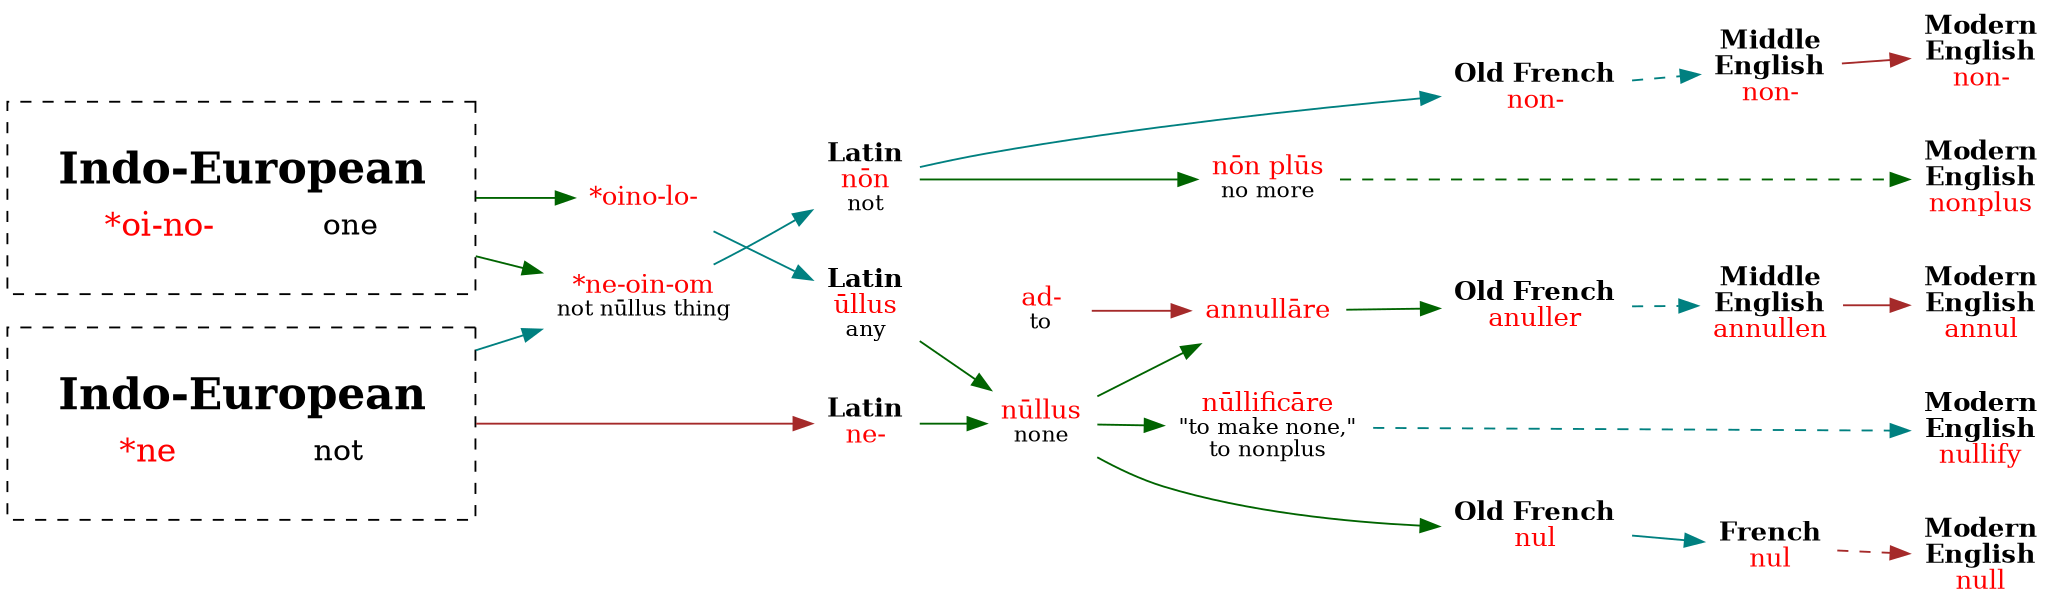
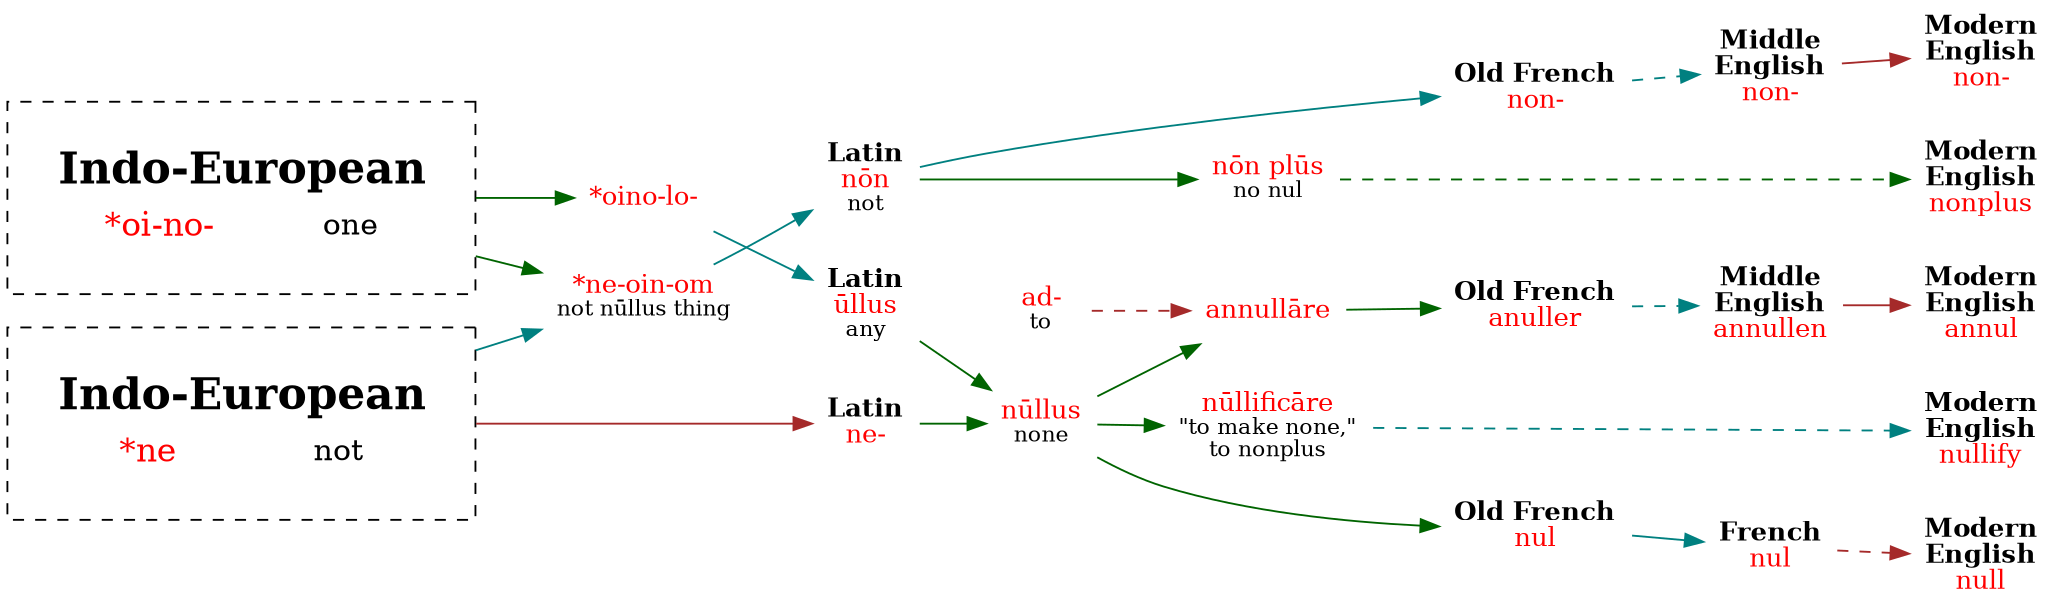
node "nōn plūs": text "no more" -> "no nul"
edge "ad-" -> "annullāre": style solid -> dashed
